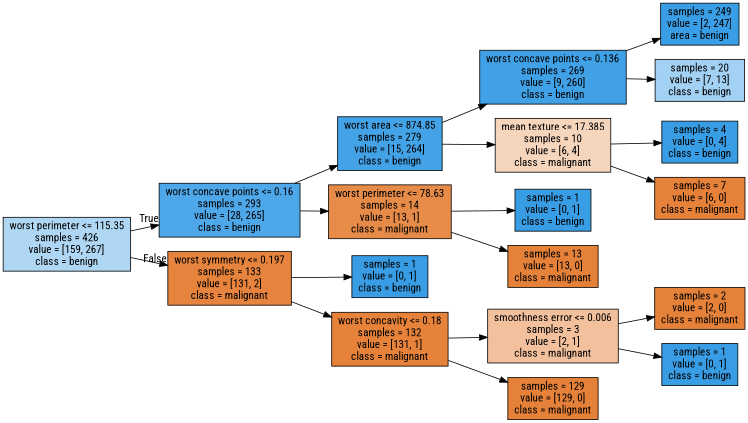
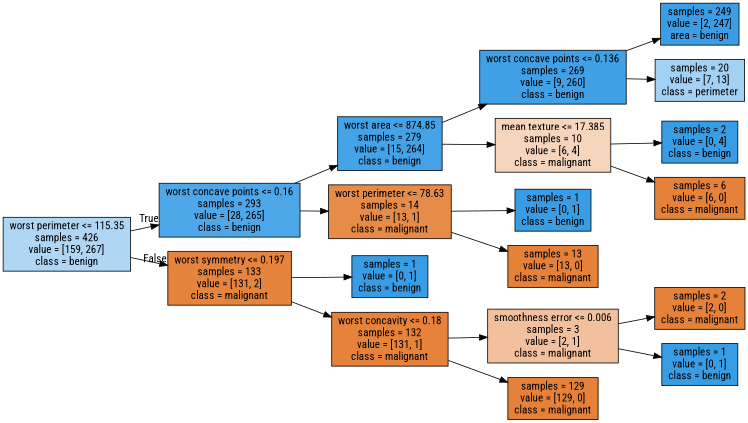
node "samples = 20 value = [7, 13] class = benign": label "samples = 20 value = [7, 13] class = benign" -> "samples = 20 value = [7, 13] class = perimeter"
node "samples = 4 value = [0, 4] class = benign": label "samples = 4 value = [0, 4] class = benign" -> "samples = 2 value = [0, 4] class = benign"
node "samples = 7 value = [6, 0] class = malignant": label "samples = 7 value = [6, 0] class = malignant" -> "samples = 6 value = [6, 0] class = malignant"
